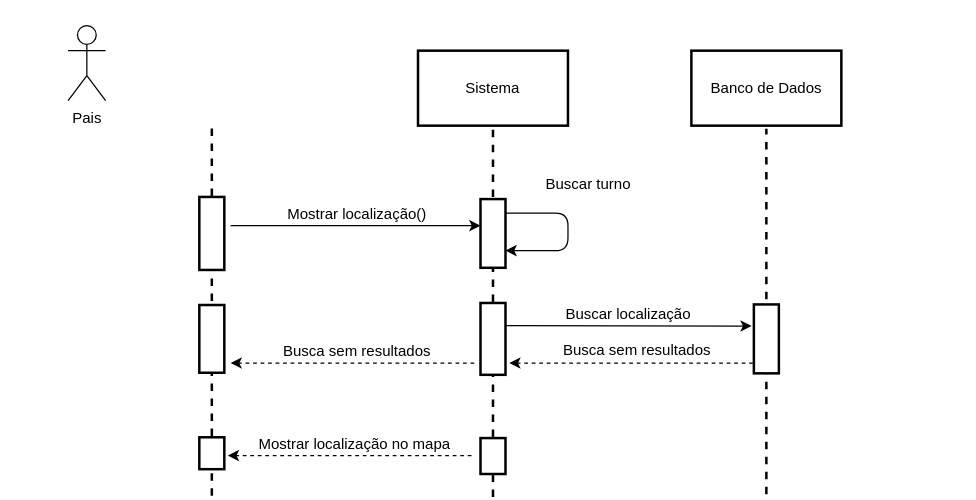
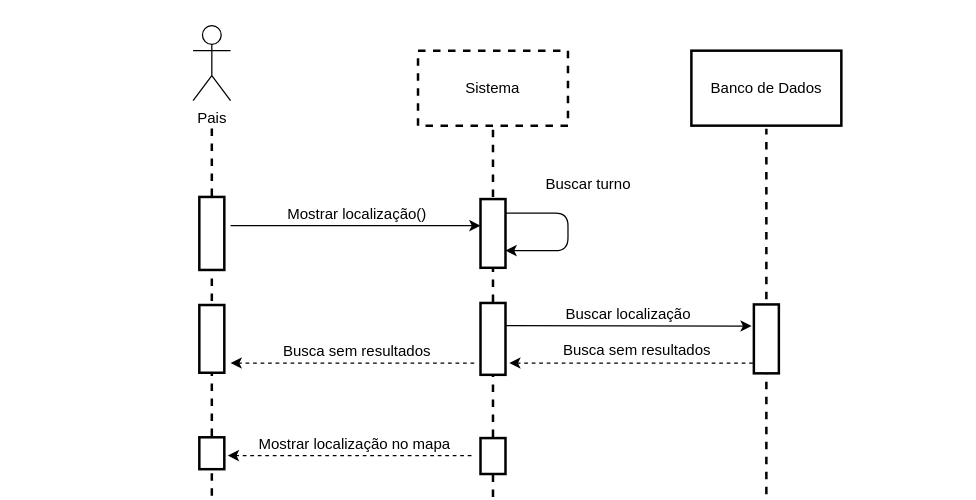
node "Pais": moved (87, 63) -> (212, 63)
node "Sistema": style solid -> dashed
